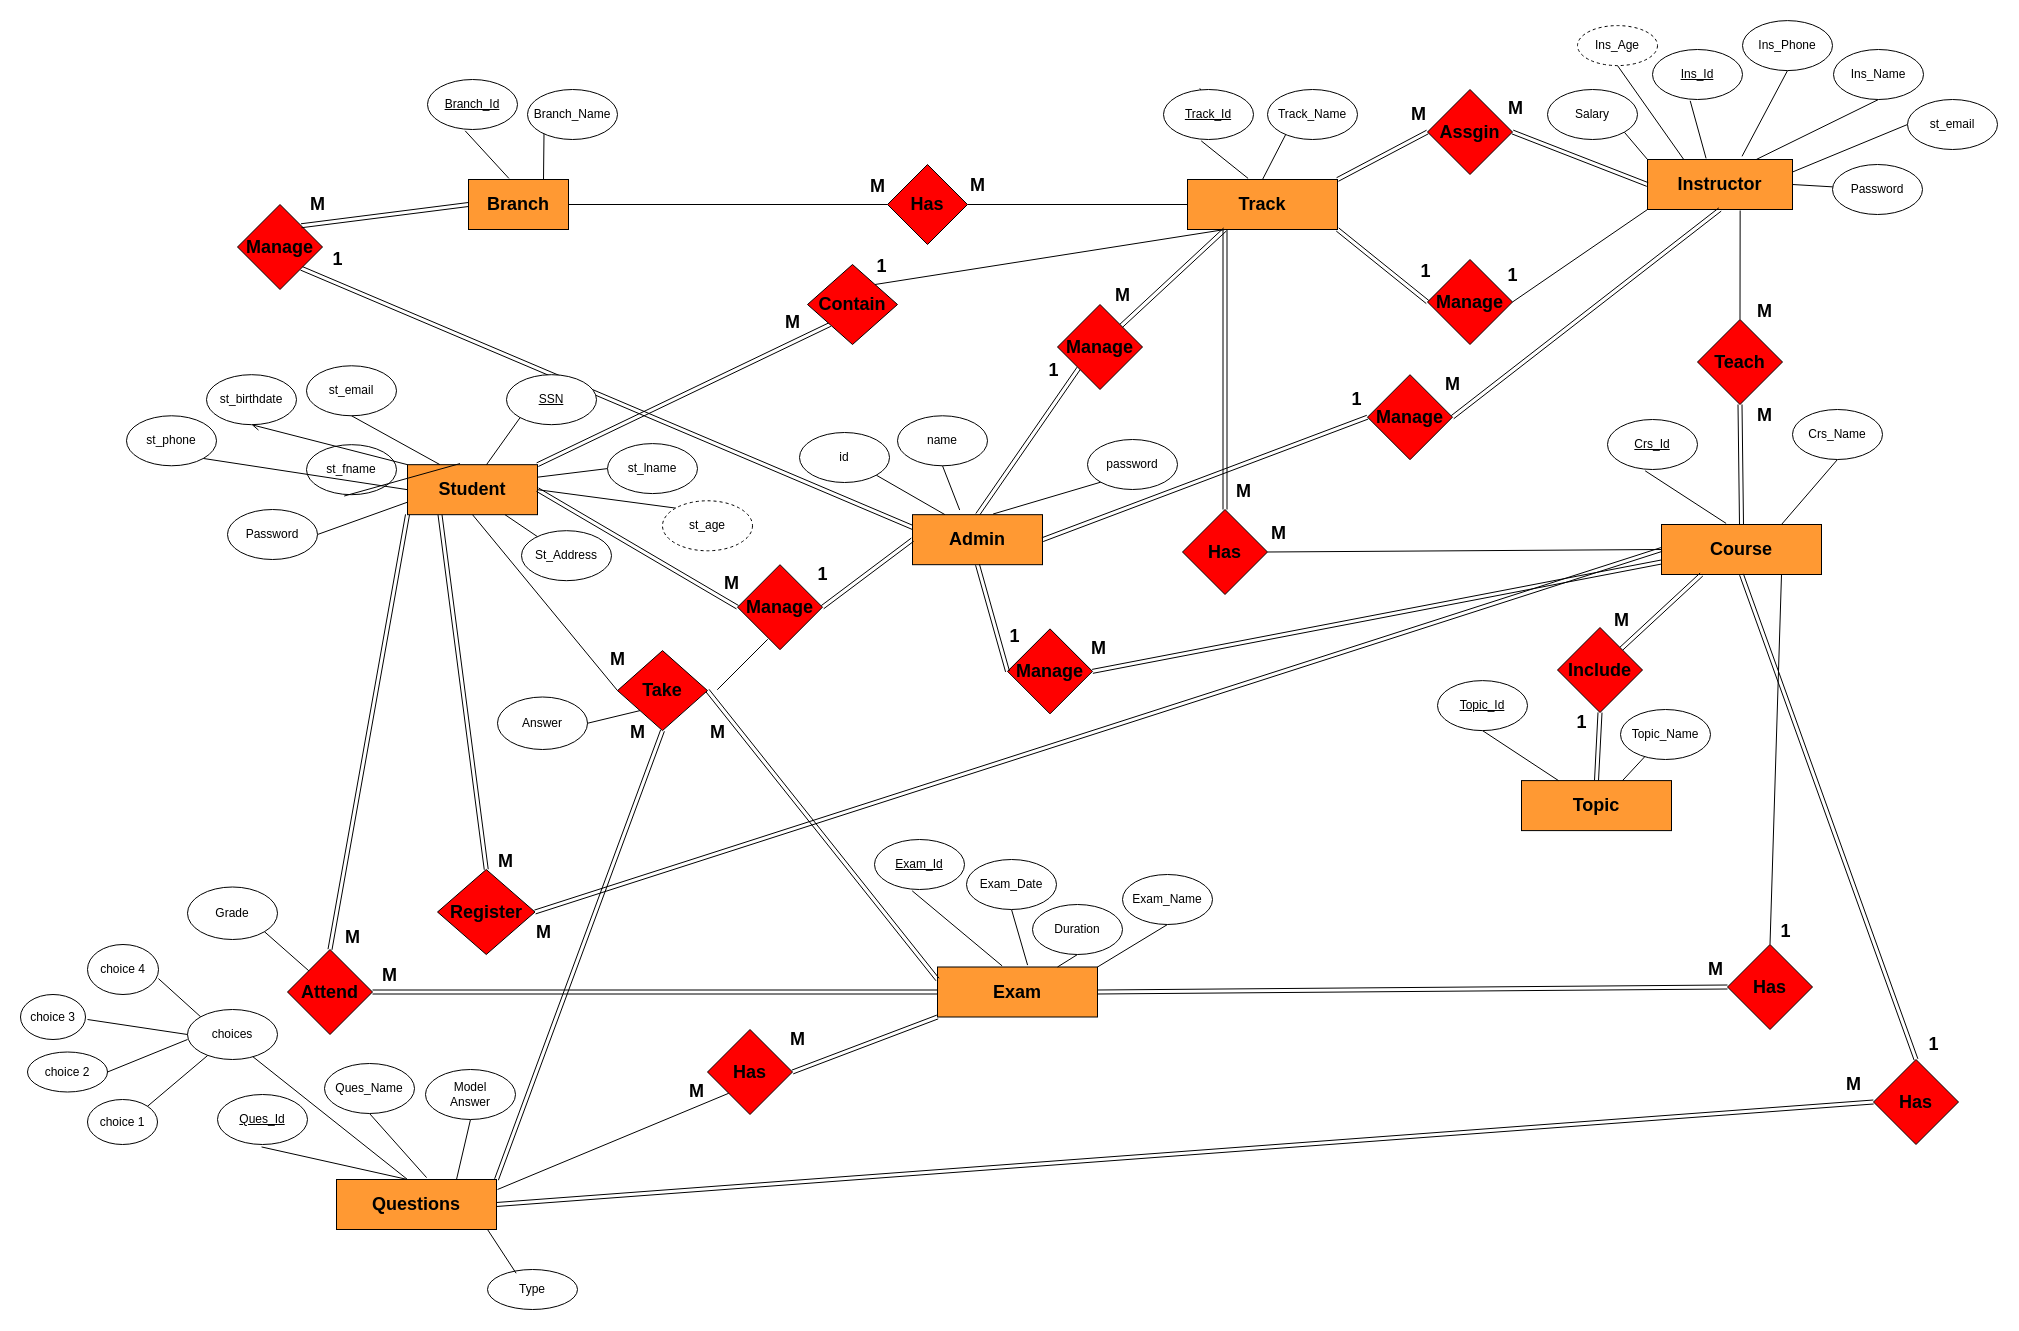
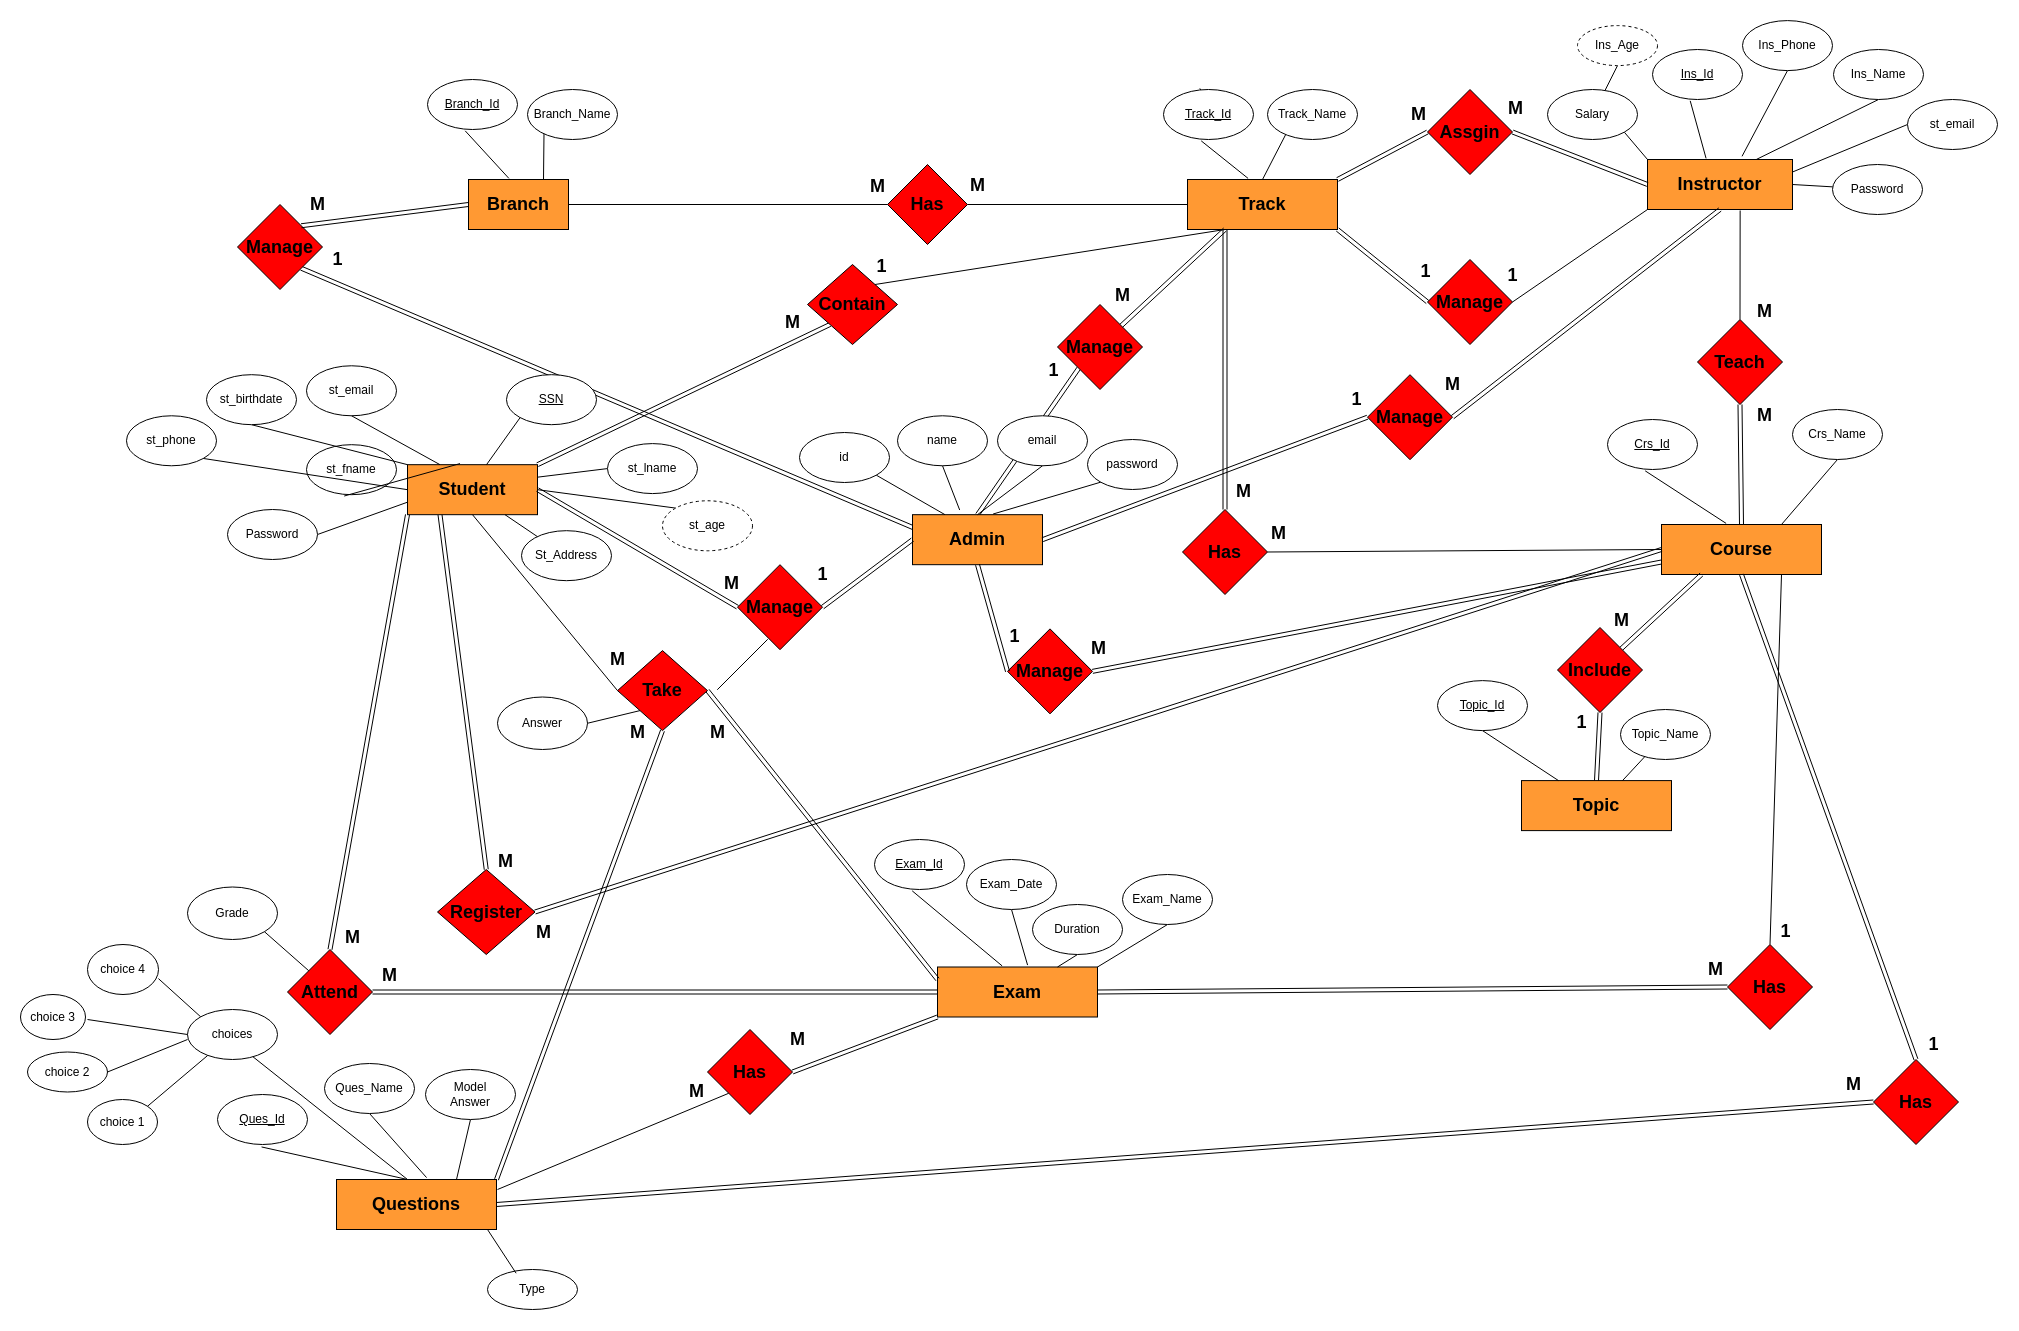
edge "Ins_Age" -- "Instructor": now "Ins_Age" -- "Salary"
edge "Student" -> "st_birthdate": arrowhead open -> none
node "email": added
edge "email" -- "Admin": added
